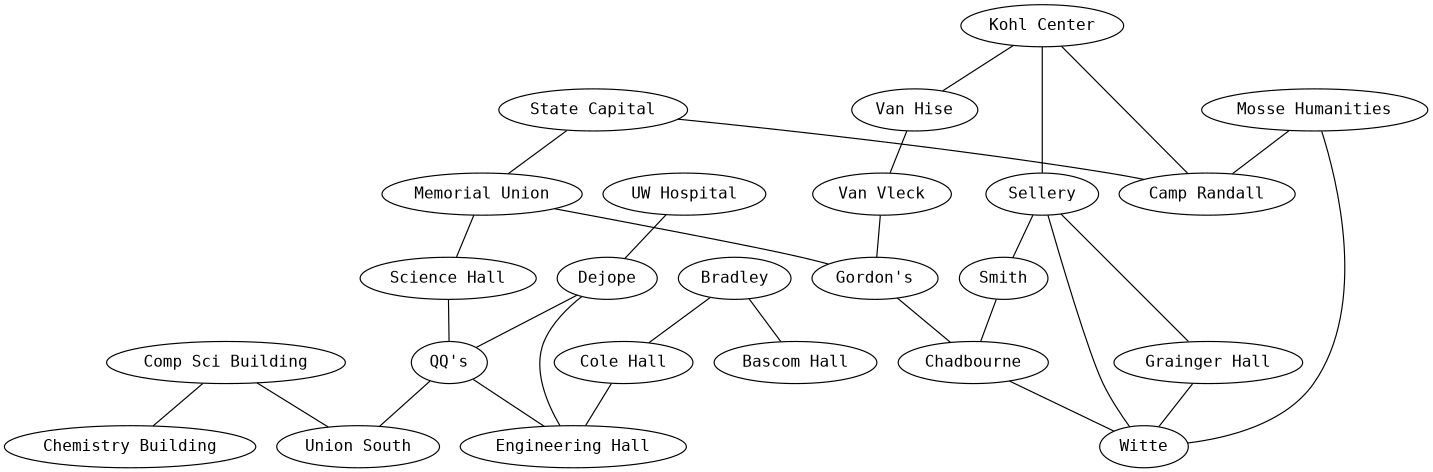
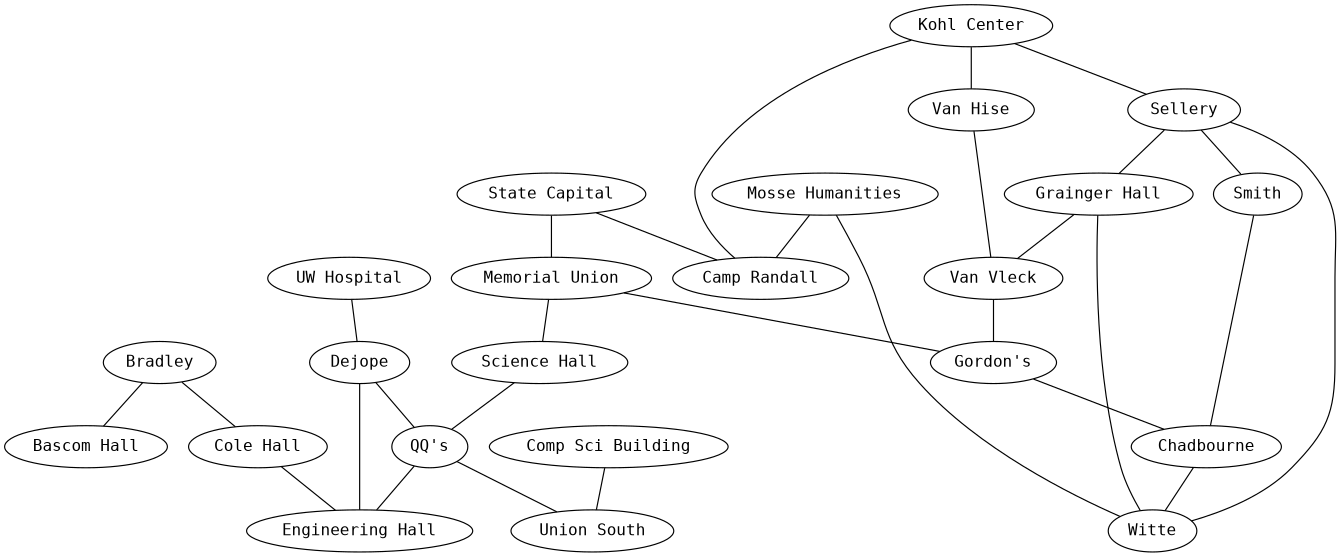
edge "Grainger Hall" -- "Van Vleck": added
node "Chemistry Building": removed
